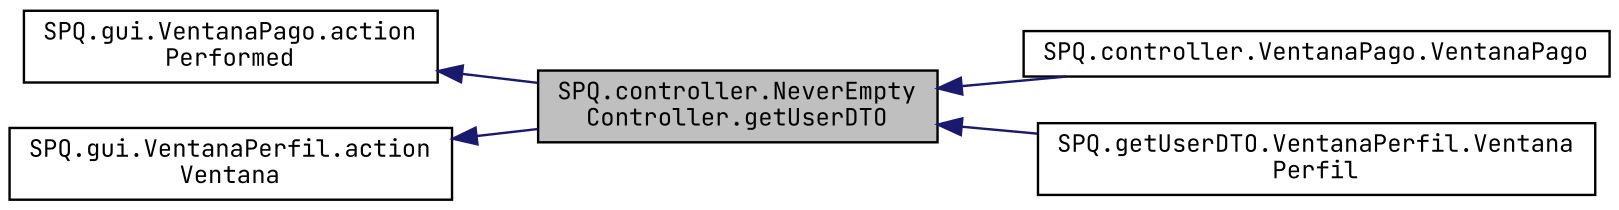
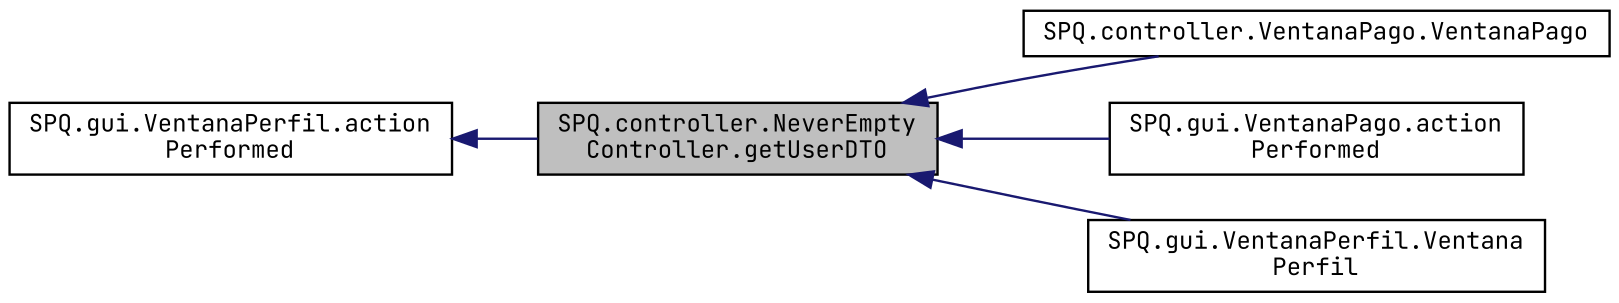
edge "SPQ.controller.NeverEmpty Controller.getUserDTO" -> "SPQ.gui.VentanaPago.action Performed": reversed
node "SPQ.getUserDTO.VentanaPerfil.Ventana Perfil": label "SPQ.getUserDTO.VentanaPerfil.Ventana Perfil" -> "SPQ.gui.VentanaPerfil.Ventana Perfil"
node "SPQ.gui.VentanaPerfil.action Ventana": label "SPQ.gui.VentanaPerfil.action Ventana" -> "SPQ.gui.VentanaPerfil.action Performed"
